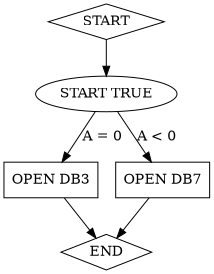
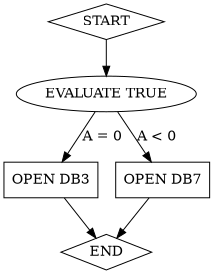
node "START TRUE": label "START TRUE" -> "EVALUATE TRUE"
